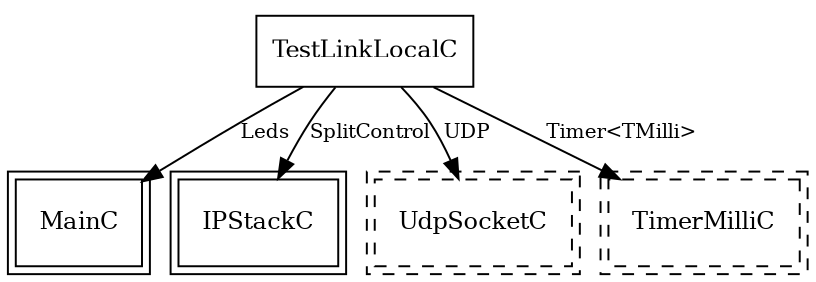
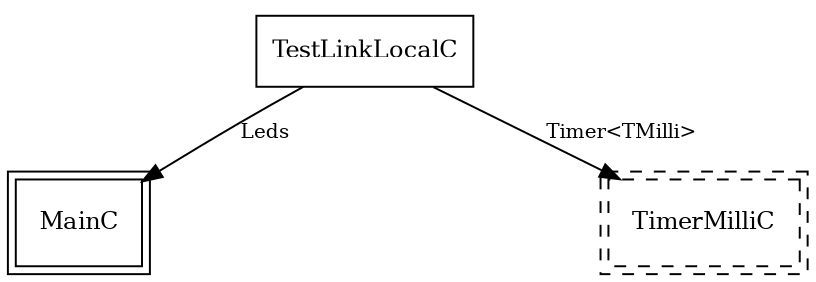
node "IPStackC": removed
node "UdpSocketC": removed
